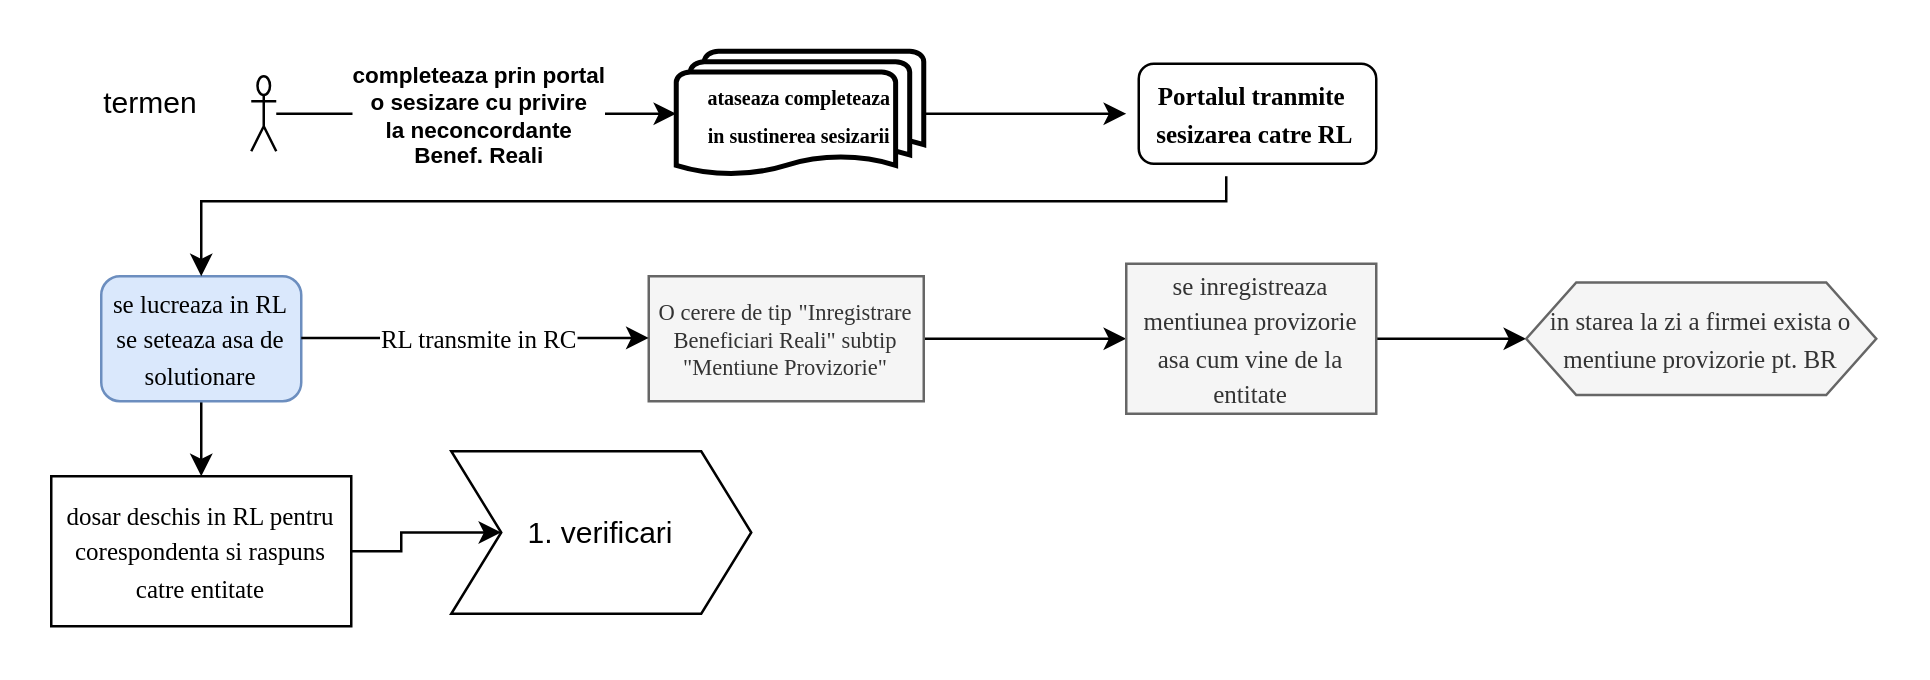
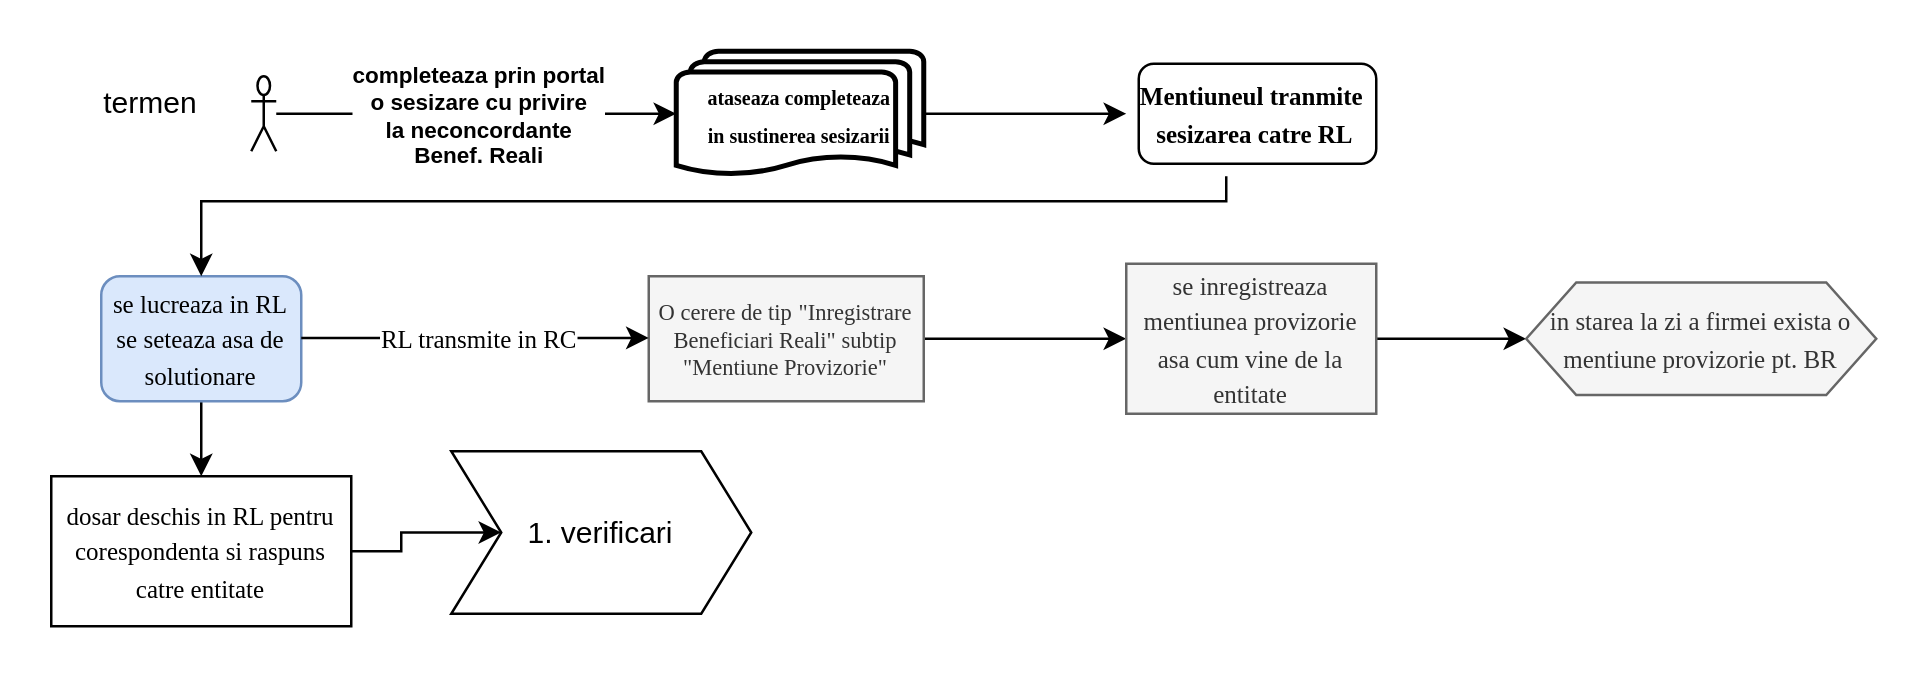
node "Portalul tranmite sesizarea catre RL": label "Portalul tranmite sesizarea catre RL" -> "Mentiuneul tranmite sesizarea catre RL"
